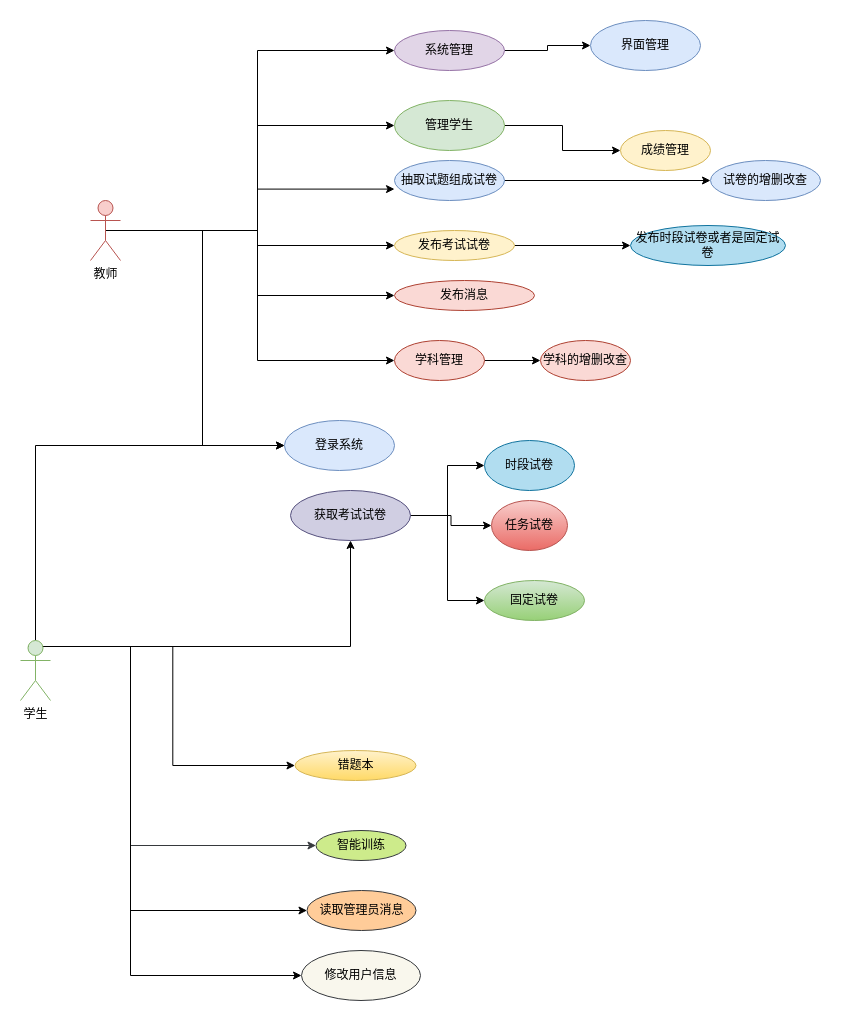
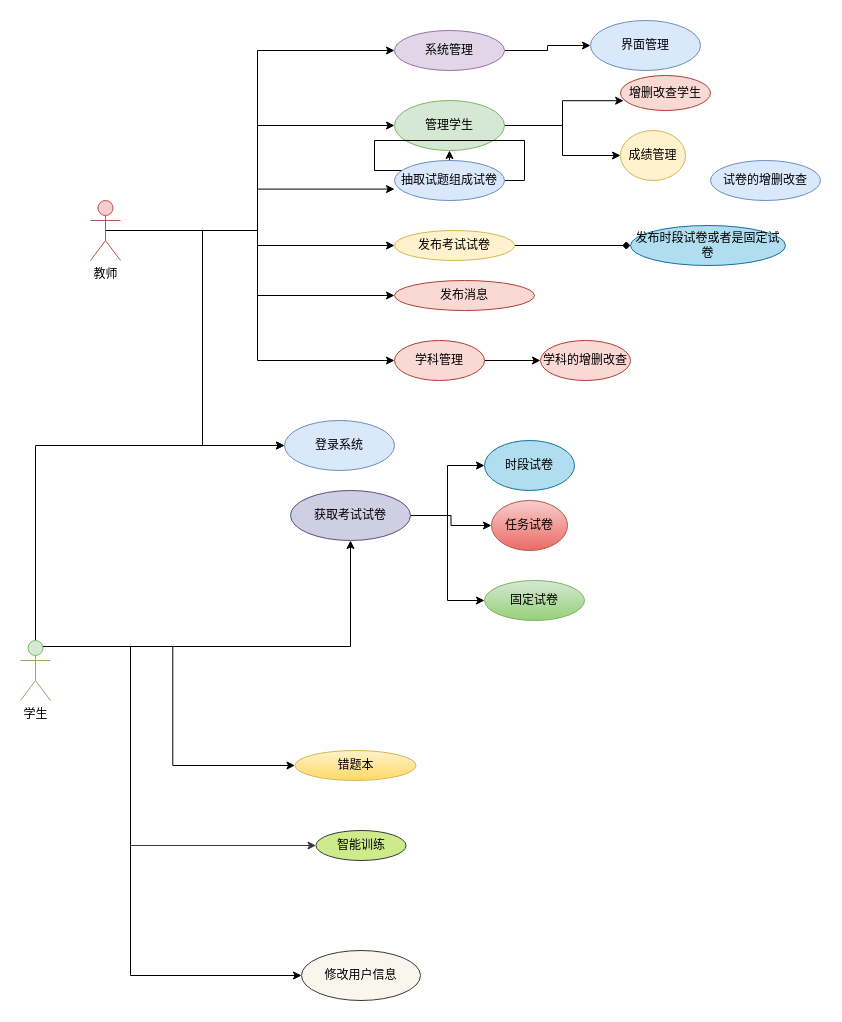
node "增删改查学生": added
edge "管理学生" -> "增删改查学生": added
node "成绩管理": size 90x40 -> 65x50
edge "抽取试题组成试卷" -> "试卷的增删改查": now "抽取试题组成试卷" -> "管理学生"
edge "发布考试试卷" -> "发布时段试卷或者是固定试卷": arrowhead classic -> diamond
edge "学生" -> "读取管理员消息": removed
node "读取管理员消息": removed
